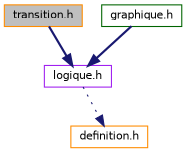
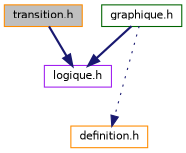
edge "logique.h" -> "definition.h": now "graphique.h" -> "definition.h"
